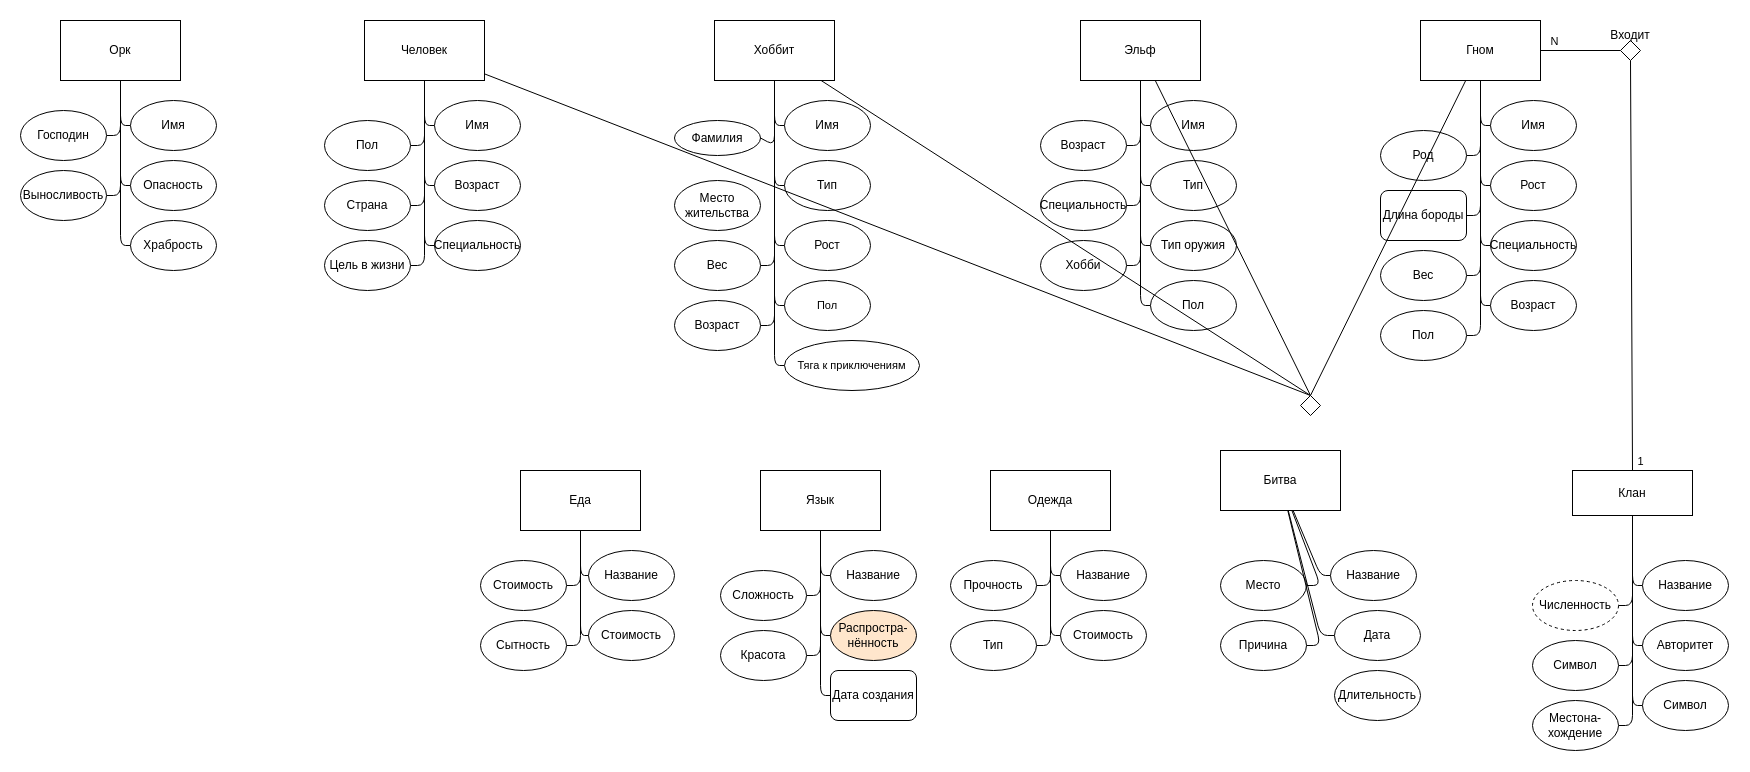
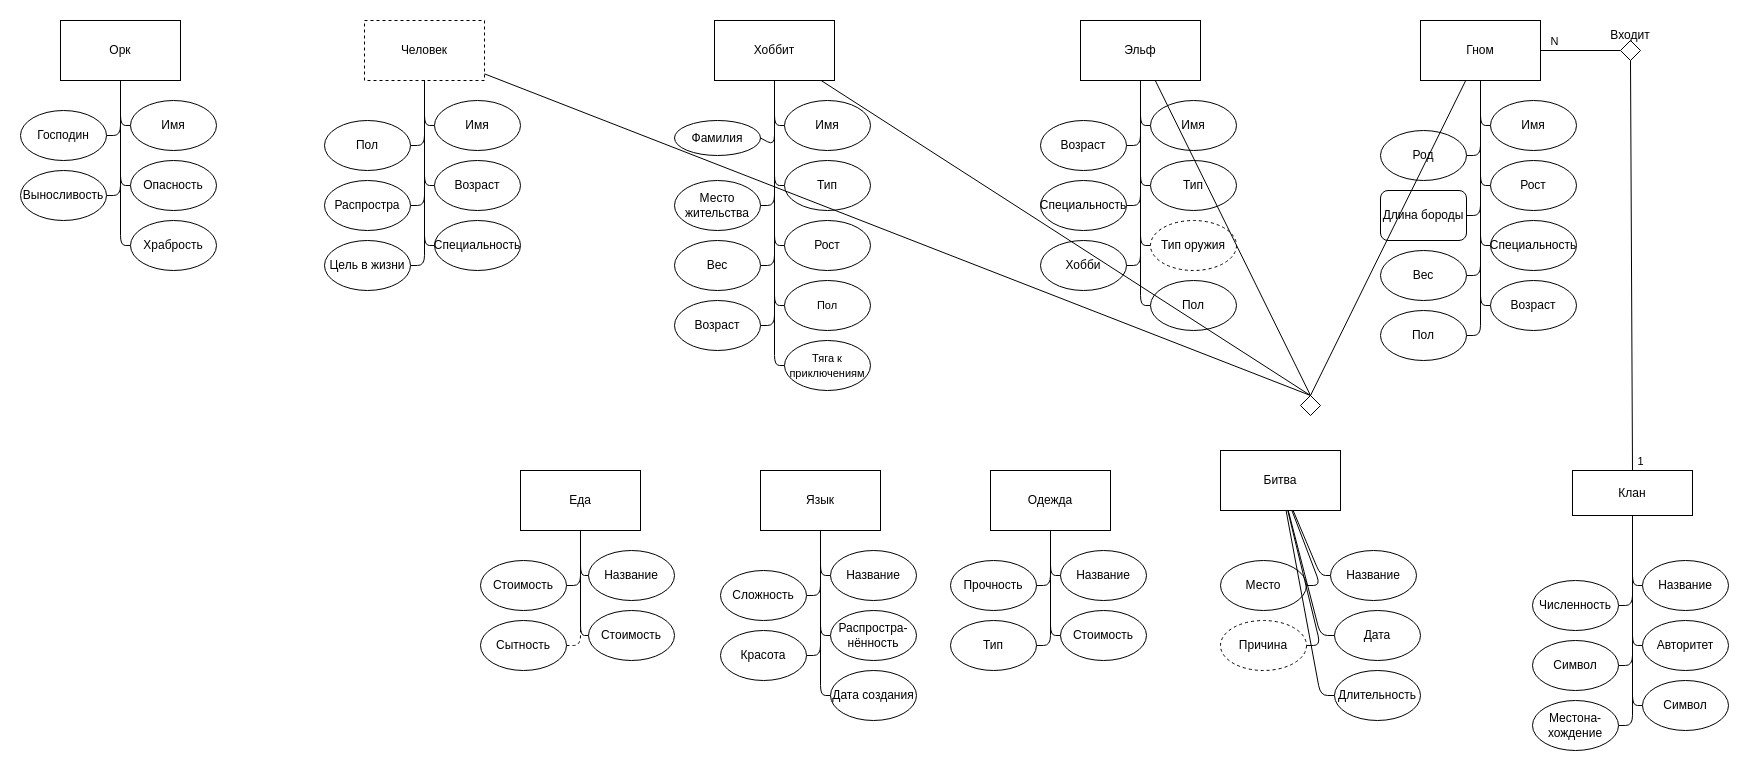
node "Человек": style solid -> dashed
node "Страна": label "Страна" -> "Распростра"
edge "Хоббит" -- "Место жительства": added
node "Тип оружия": style solid -> dashed
node "Тяга к приключениям": size 135x50 -> 86x50
node "Численность": style dashed -> solid
edge "Битва" -- "Длительность": added
node "Распростра-нённость": fillcolor #ffe6cc -> #ffffff
edge "Еда" -- "Сытность": style solid -> dashed
node "Причина": style solid -> dashed
node "Дата создания": shape rounded rectangle -> ellipse
